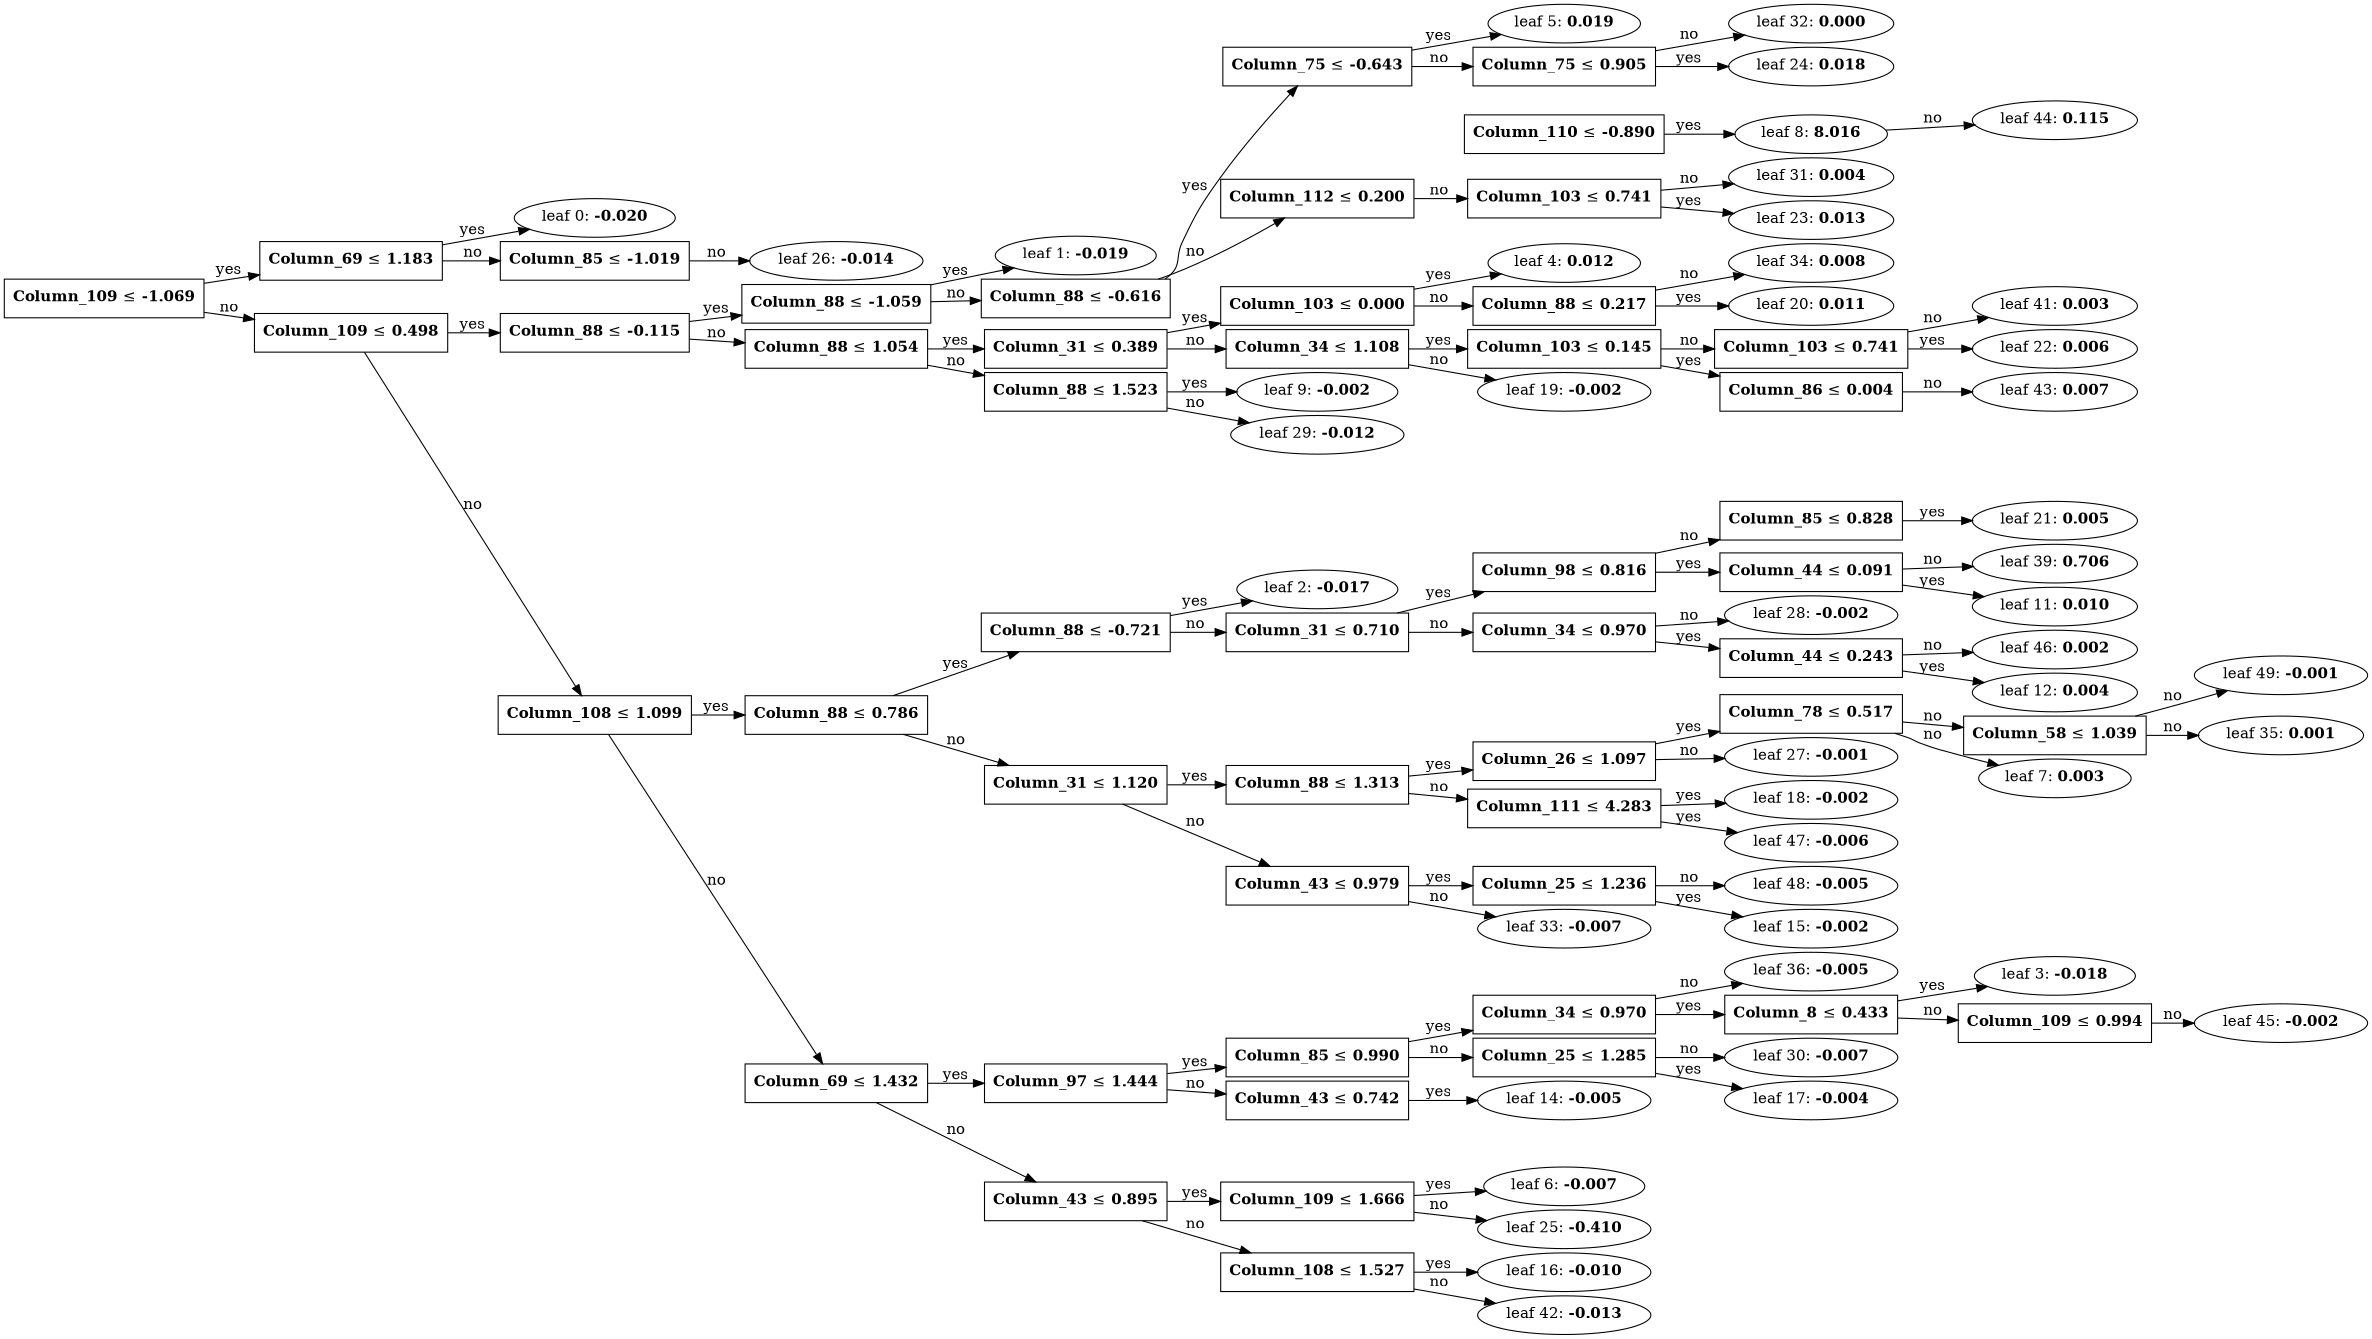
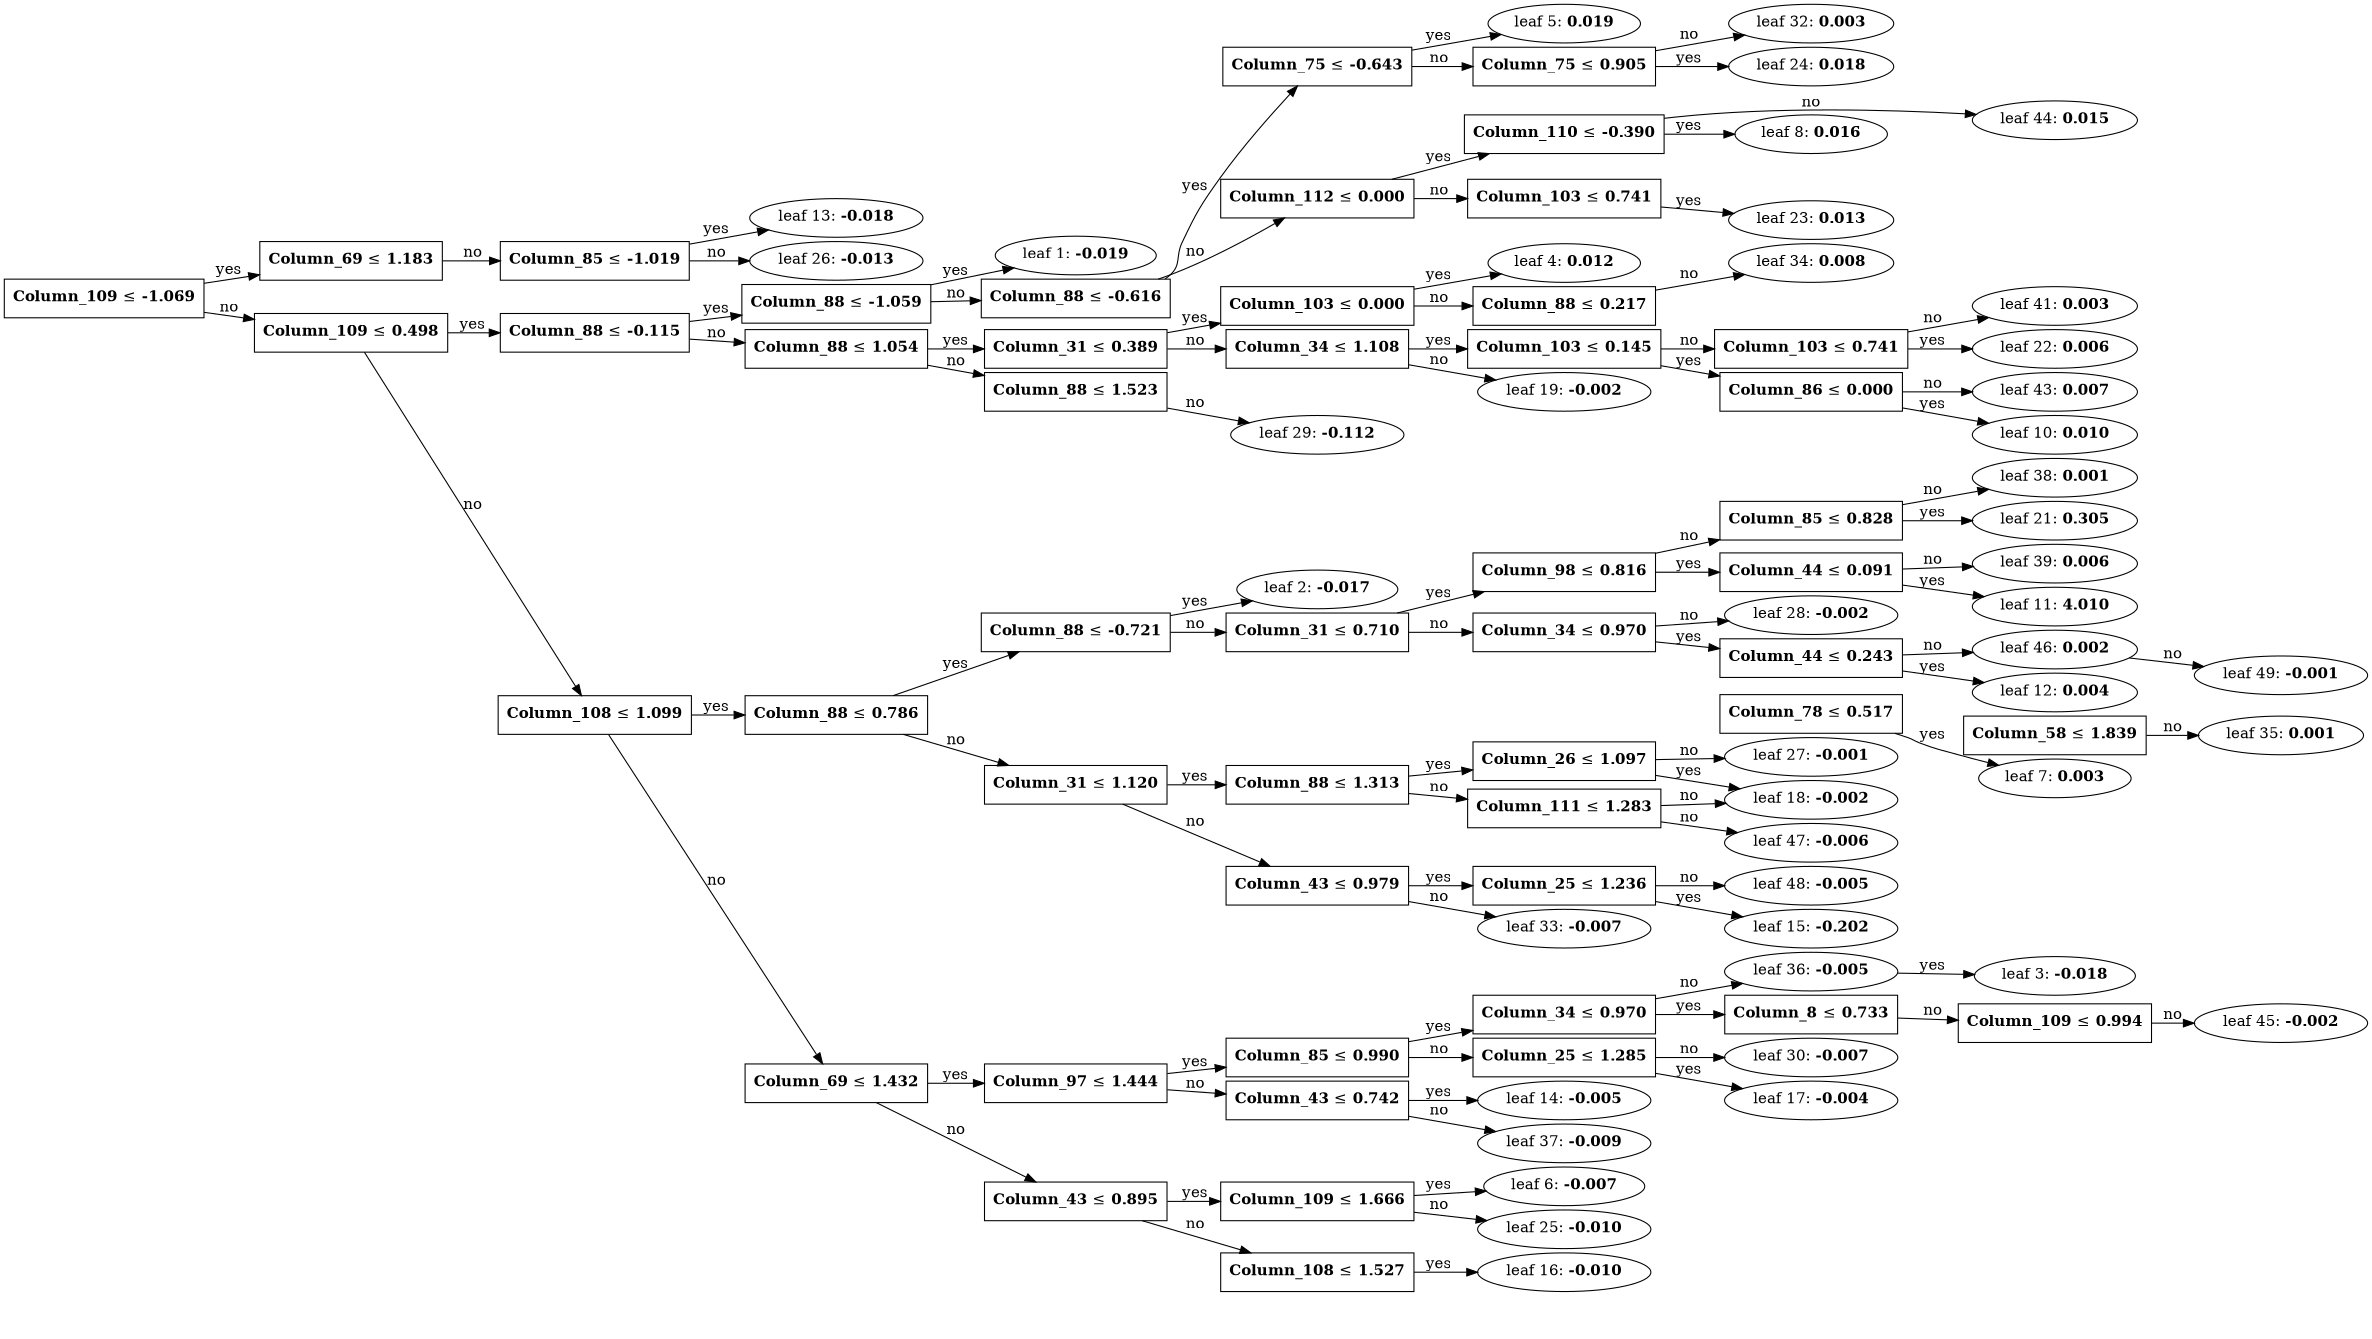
node "leaf 32:": text "0.000" -> "0.003"
node "leaf 44:": text "0.115" -> "0.015"
edge "leaf 8:" -> "leaf 44:": now "Column_110" -> "leaf 44:"
node "Column_110": text "-0.890" -> "-0.390"
node "leaf 8:": text "8.016" -> "0.016"
edge "Column_112" -> "Column_110": added, label "yes"
node "leaf 31:": removed
node "Column_112": text "0.200" -> "0.000"
node "leaf 0:": removed
node "leaf 13:": added
node "leaf 26:": text "-0.014" -> "-0.013"
node "leaf 20:": removed
node "Column_86": text "0.004" -> "0.000"
node "leaf 9:": removed
node "leaf 29:": text "-0.012" -> "-0.112"
node "leaf 10:": added
node "leaf 38:": added
node "leaf 21:": text "0.005" -> "0.305"
node "leaf 39:": text "0.706" -> "0.006"
node "leaf 11:": text "0.010" -> "4.010"
edge "Column_58" -> "leaf 49:": now "leaf 46:" -> "leaf 49:"
edge "Column_78" -> "Column_58": removed, label "no"
node "Column_58": text "1.039" -> "1.839"
edge "Column_78" -> "leaf 7:": label "no" -> "yes"
edge "Column_26" -> "Column_78": now "Column_26" -> "leaf 18:"
edge "Column_111" -> "leaf 18:": label "yes" -> "no"
node "Column_111": text "4.283" -> "1.283"
edge "Column_111" -> "leaf 47:": label "yes" -> "no"
node "leaf 15:": text "-0.002" -> "-0.202"
edge "Column_8" -> "leaf 3:": now "leaf 36:" -> "leaf 3:"
node "Column_8": text "0.433" -> "0.733"
node "leaf 37:": added
node "leaf 25:": text "-0.410" -> "-0.010"
node "leaf 42:": removed
